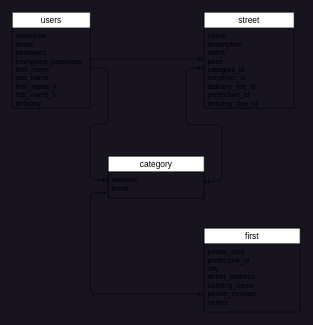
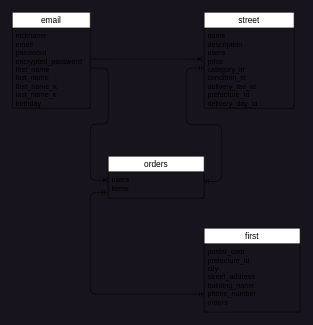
node "users": label "users" -> "email"
node "category": label "category" -> "orders"
node "address items": label "address items" -> "users items"
